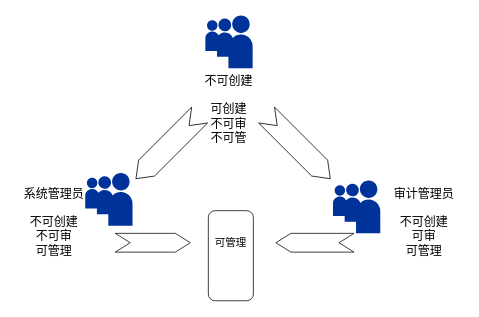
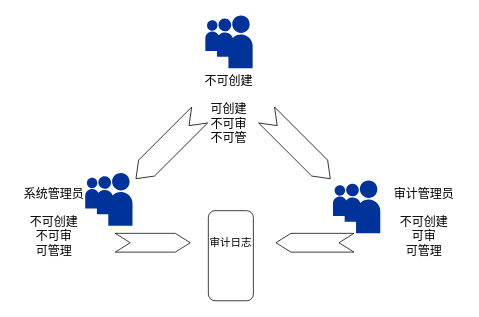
node "可管理": label "可管理" -> "审计日志"
